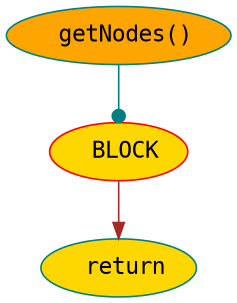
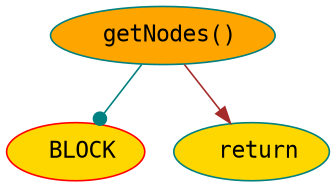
edge "BLOCK" -> "return": now "getNodes()" -> "return"
